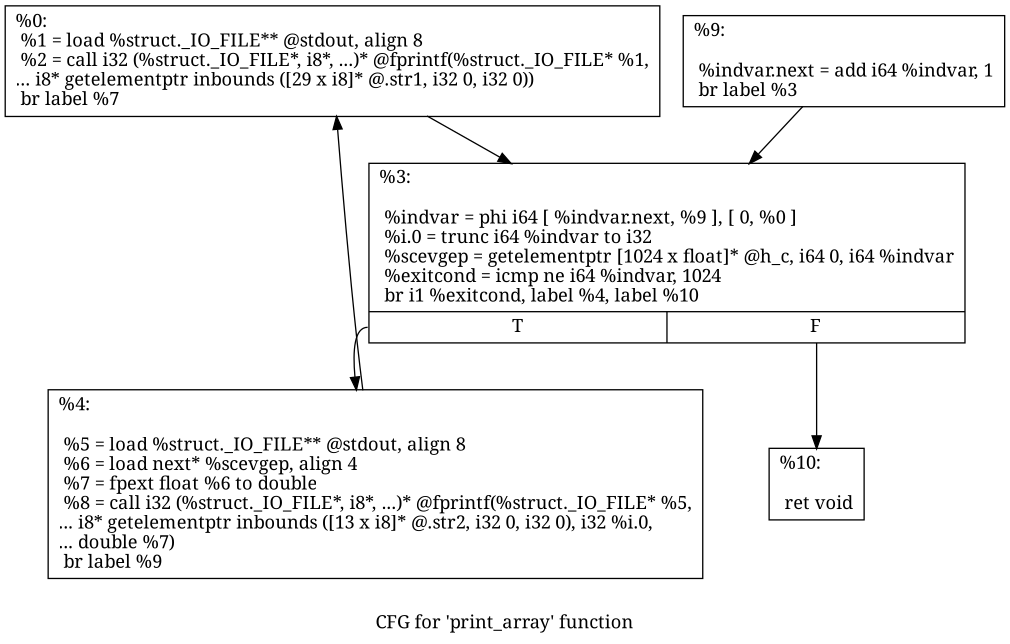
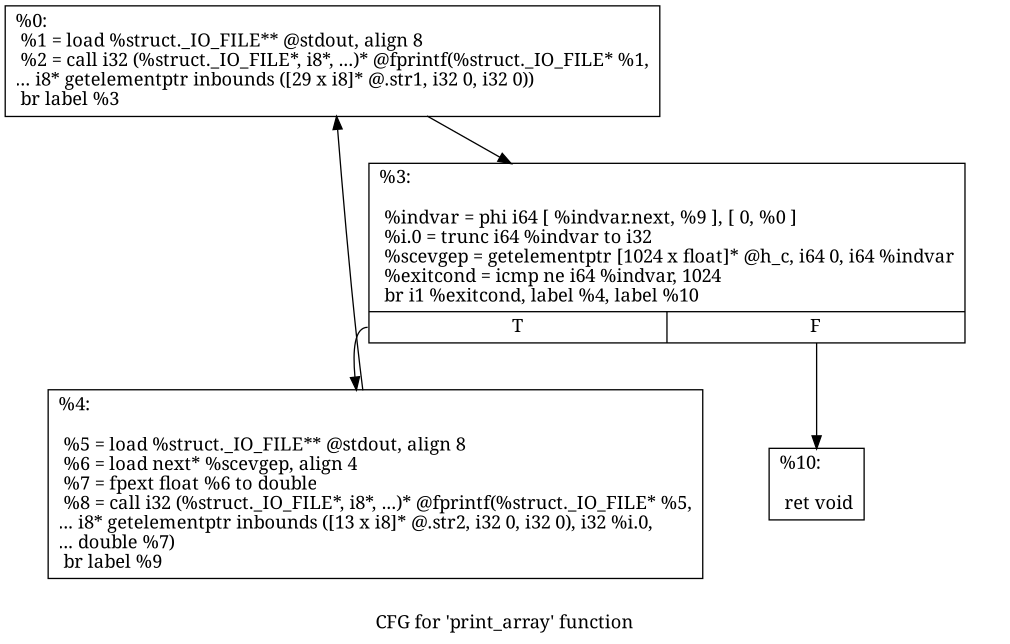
node "%9:": removed
node "%0:": text "br label %7" -> "br label %3"
